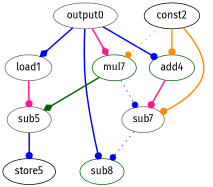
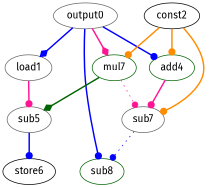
edge "const2" -> "mul7": style dotted -> bold
edge "mul7" -> "sub7": color blue -> deeppink
node "store5": label "store5" -> "store6"
